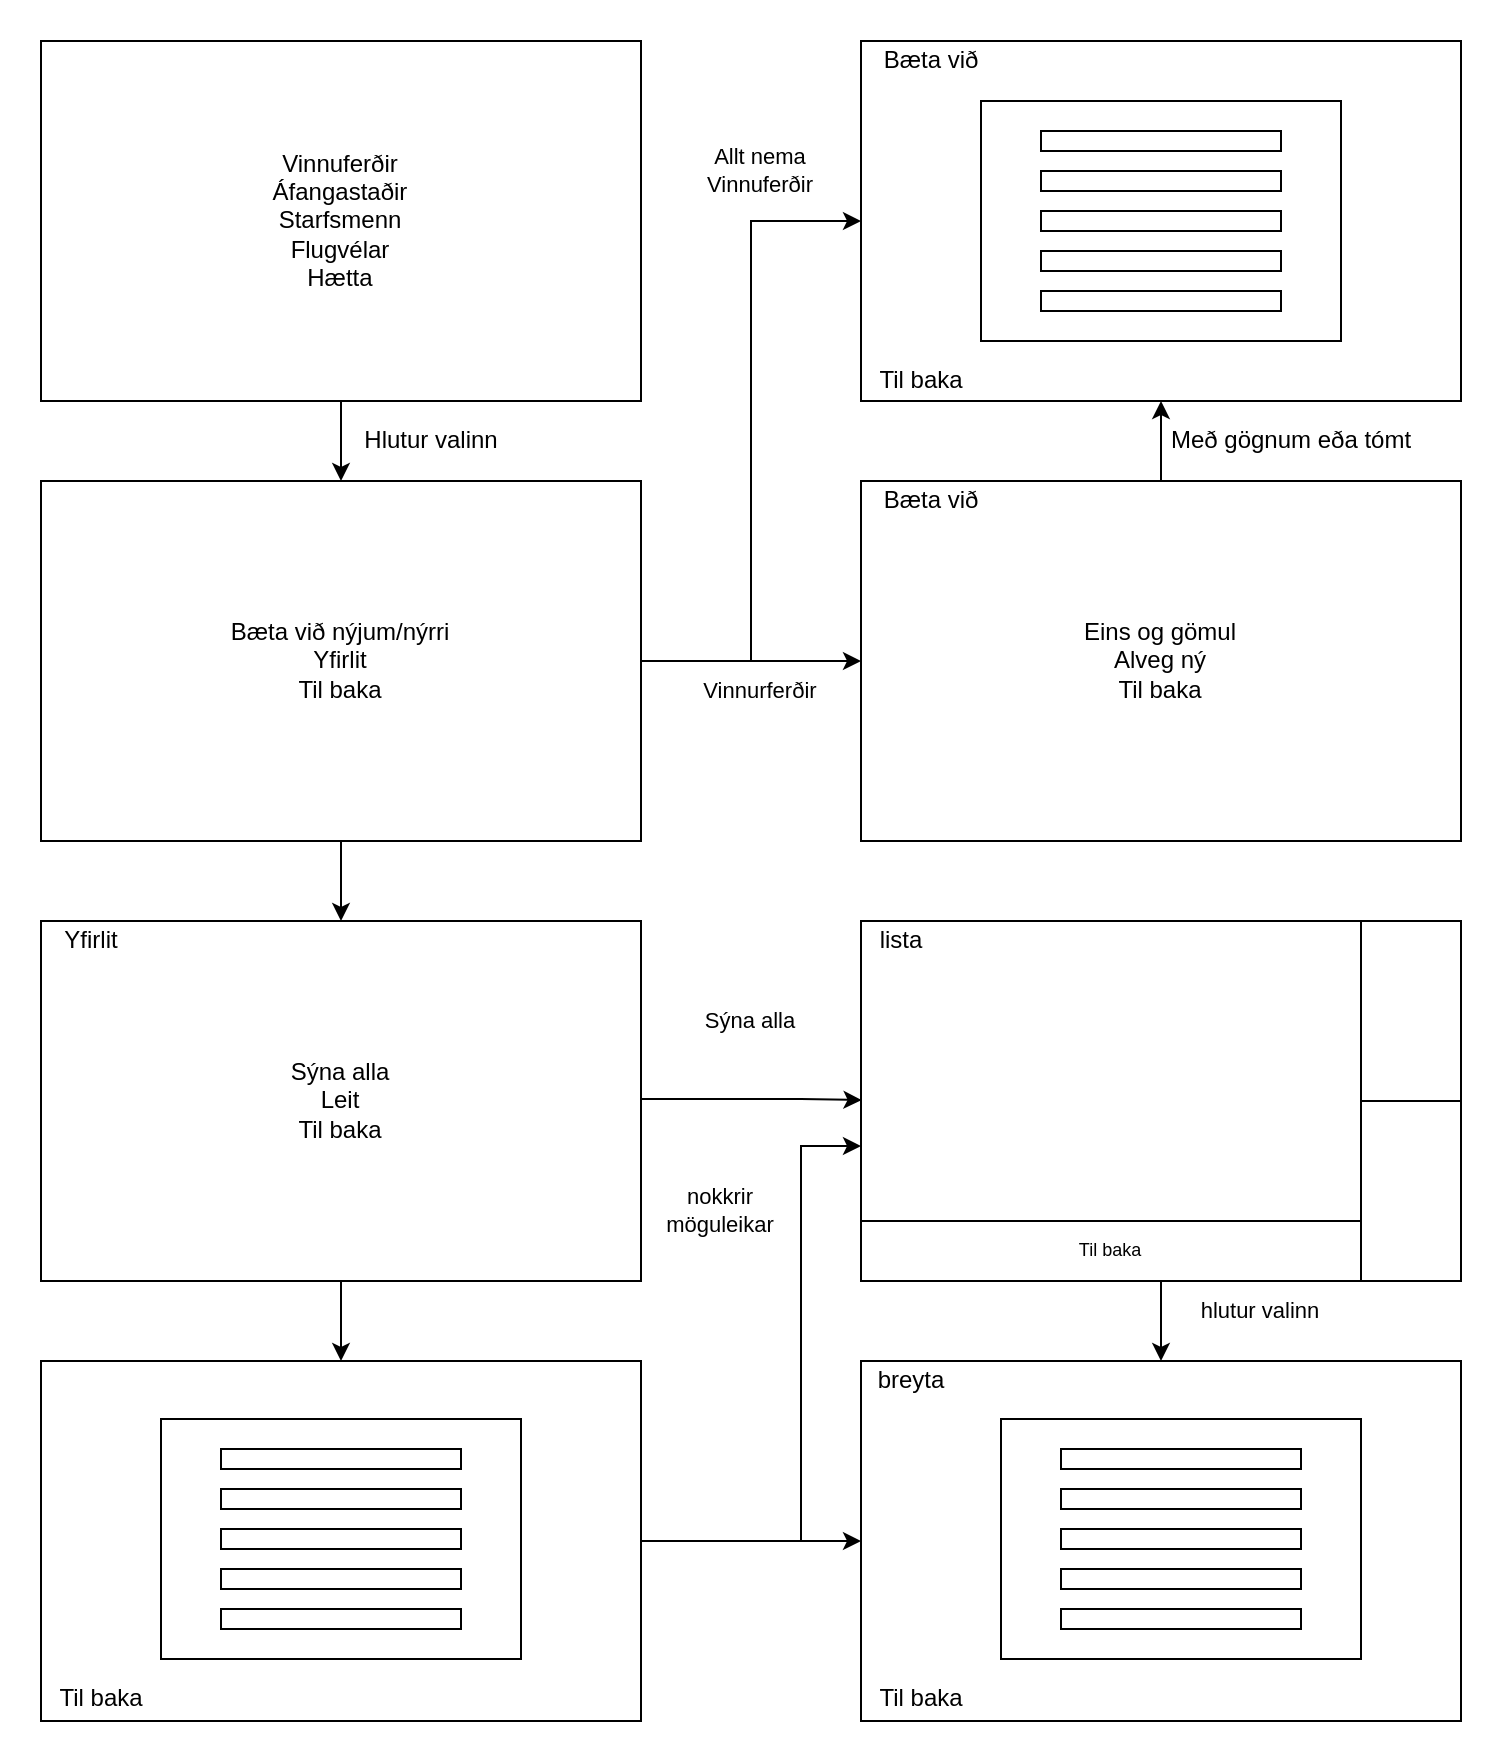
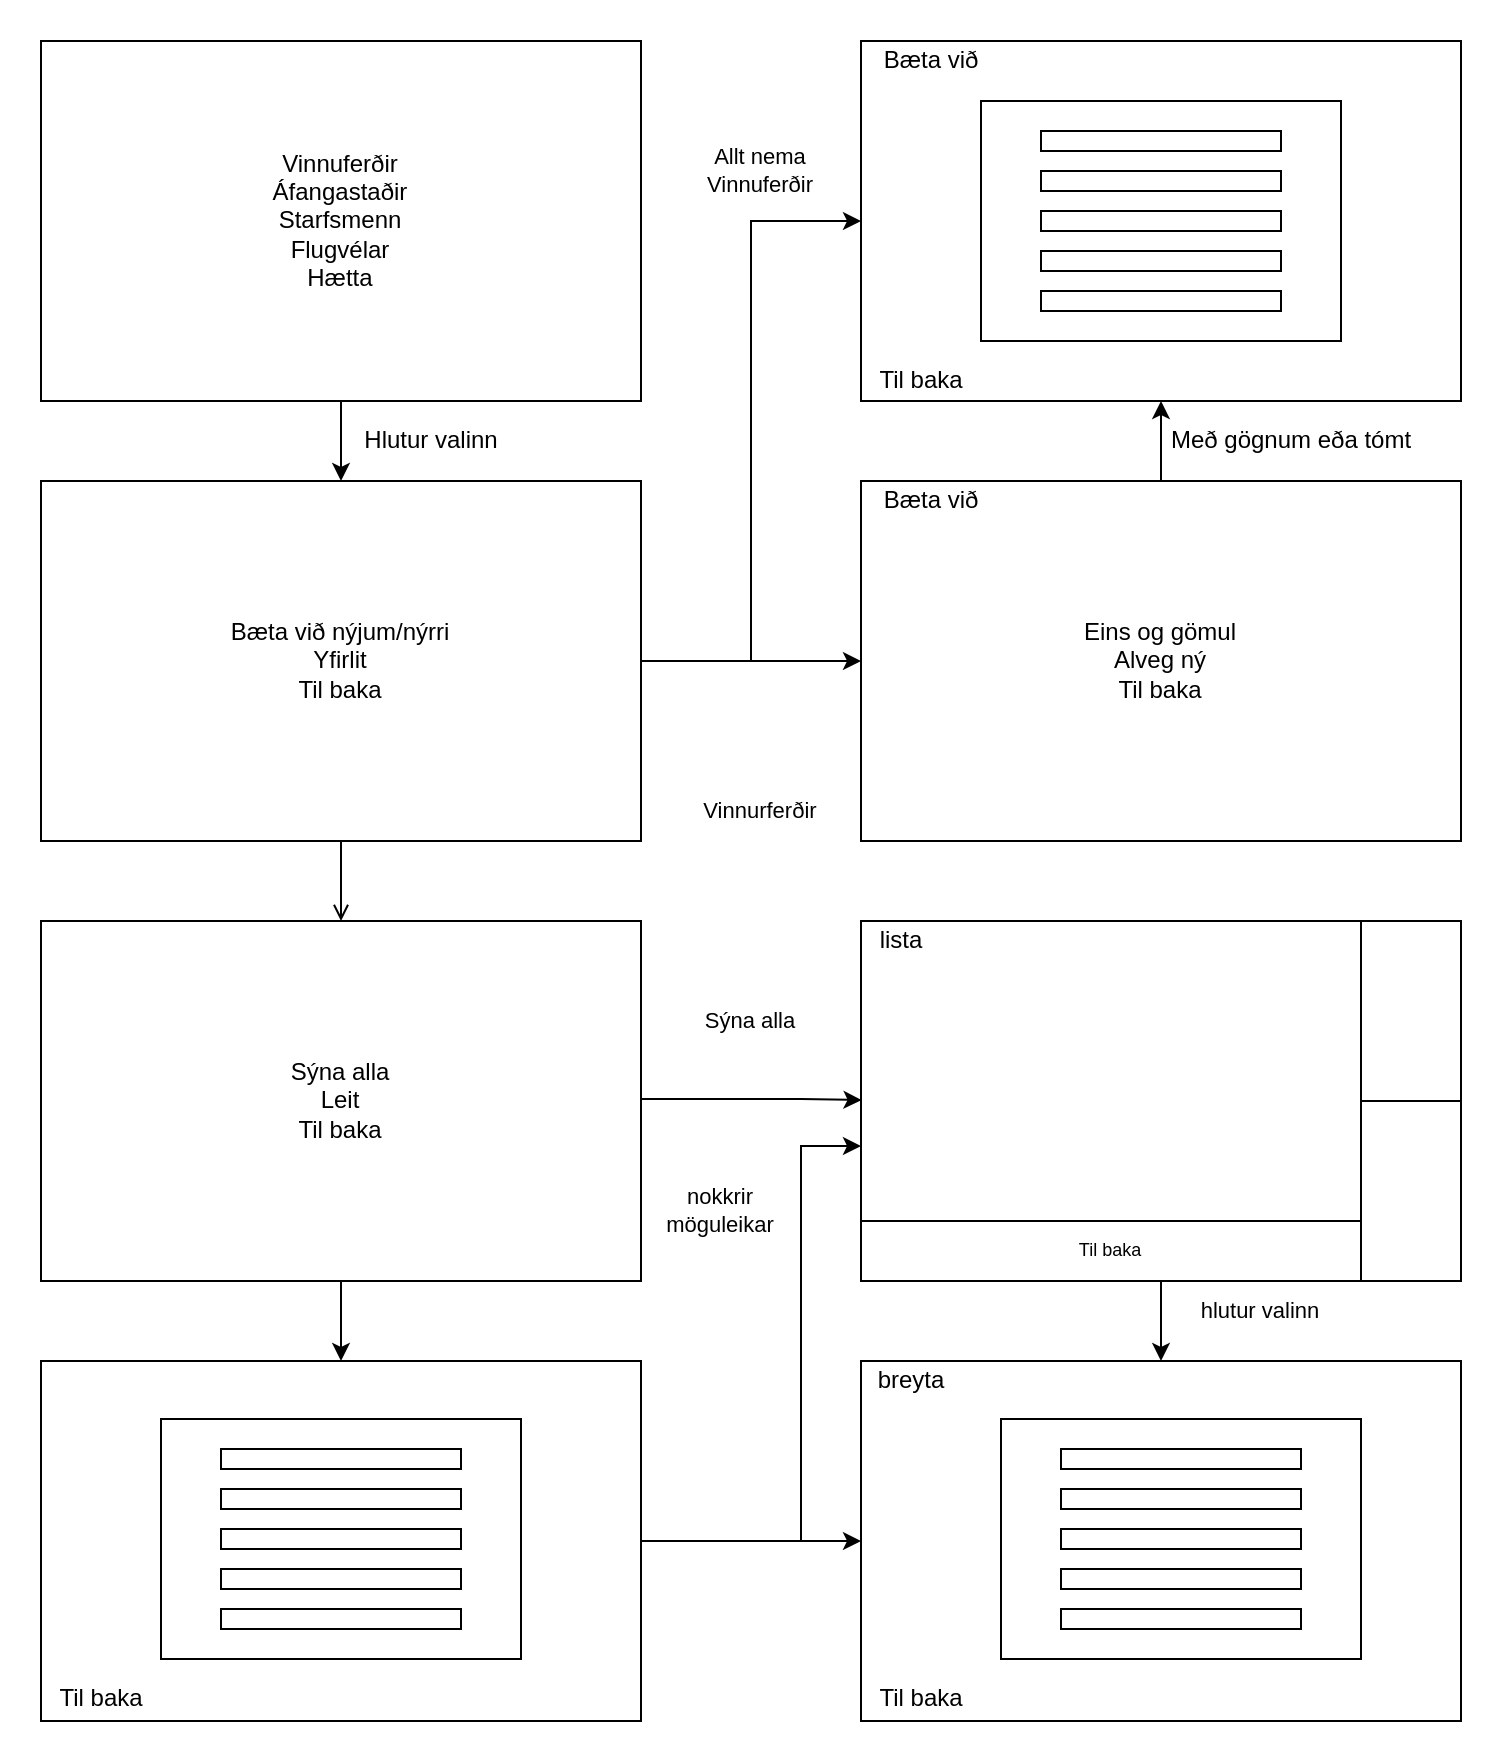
node "Vinnurferðir": moved (761, 691) -> (761, 811)
edge "Bæta við nýjum/nýrri Yfirlit Til baka" -> "Sýna alla Leit Til baka": arrowhead classic -> open
node "Yfirlit": removed
